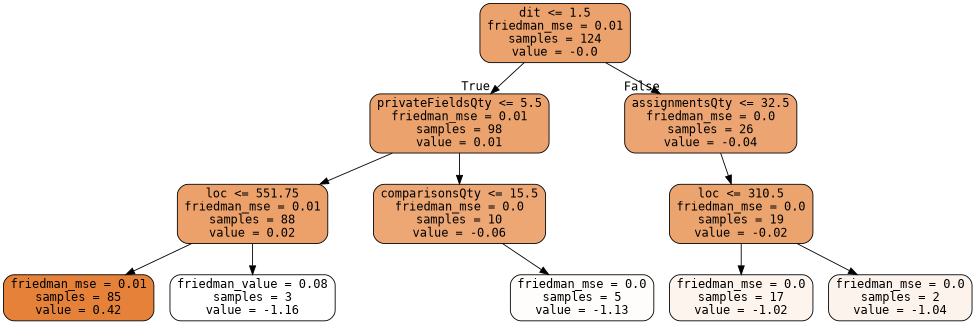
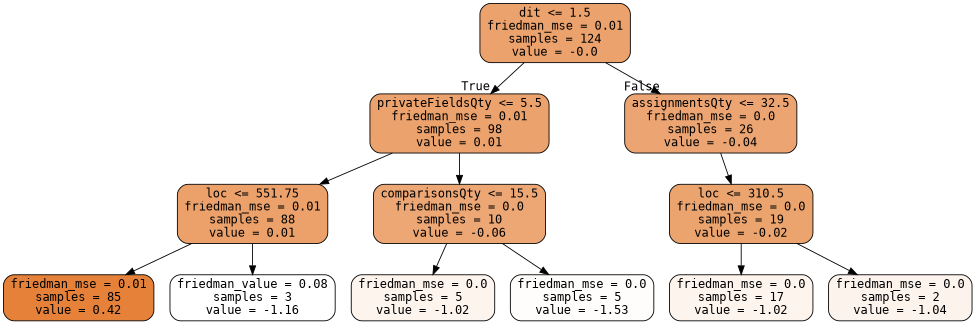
node "loc <= 551.75 friedman_mse = 0.01 samples = 88 value = 0.02": label "loc <= 551.75 friedman_mse = 0.01 samples = 88 value = 0.02" -> "loc <= 551.75 friedman_mse = 0.01 samples = 88 value = 0.01"
node "friedman_mse = 0.0 samples = 5 value = -1.02": added
node "friedman_mse = 0.0 samples = 5 value = -1.13": label "friedman_mse = 0.0 samples = 5 value = -1.13" -> "friedman_mse = 0.0 samples = 5 value = -1.53"
